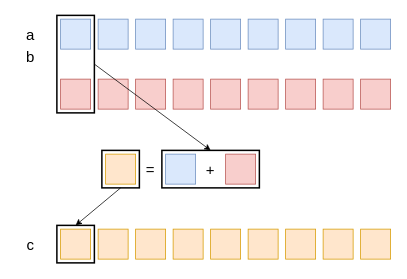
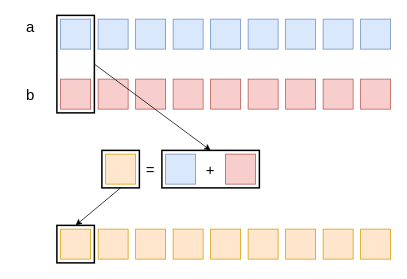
node "a": moved (30, 34) -> (30, 27)
node "b": moved (30, 57) -> (30, 94)
node "c": removed
